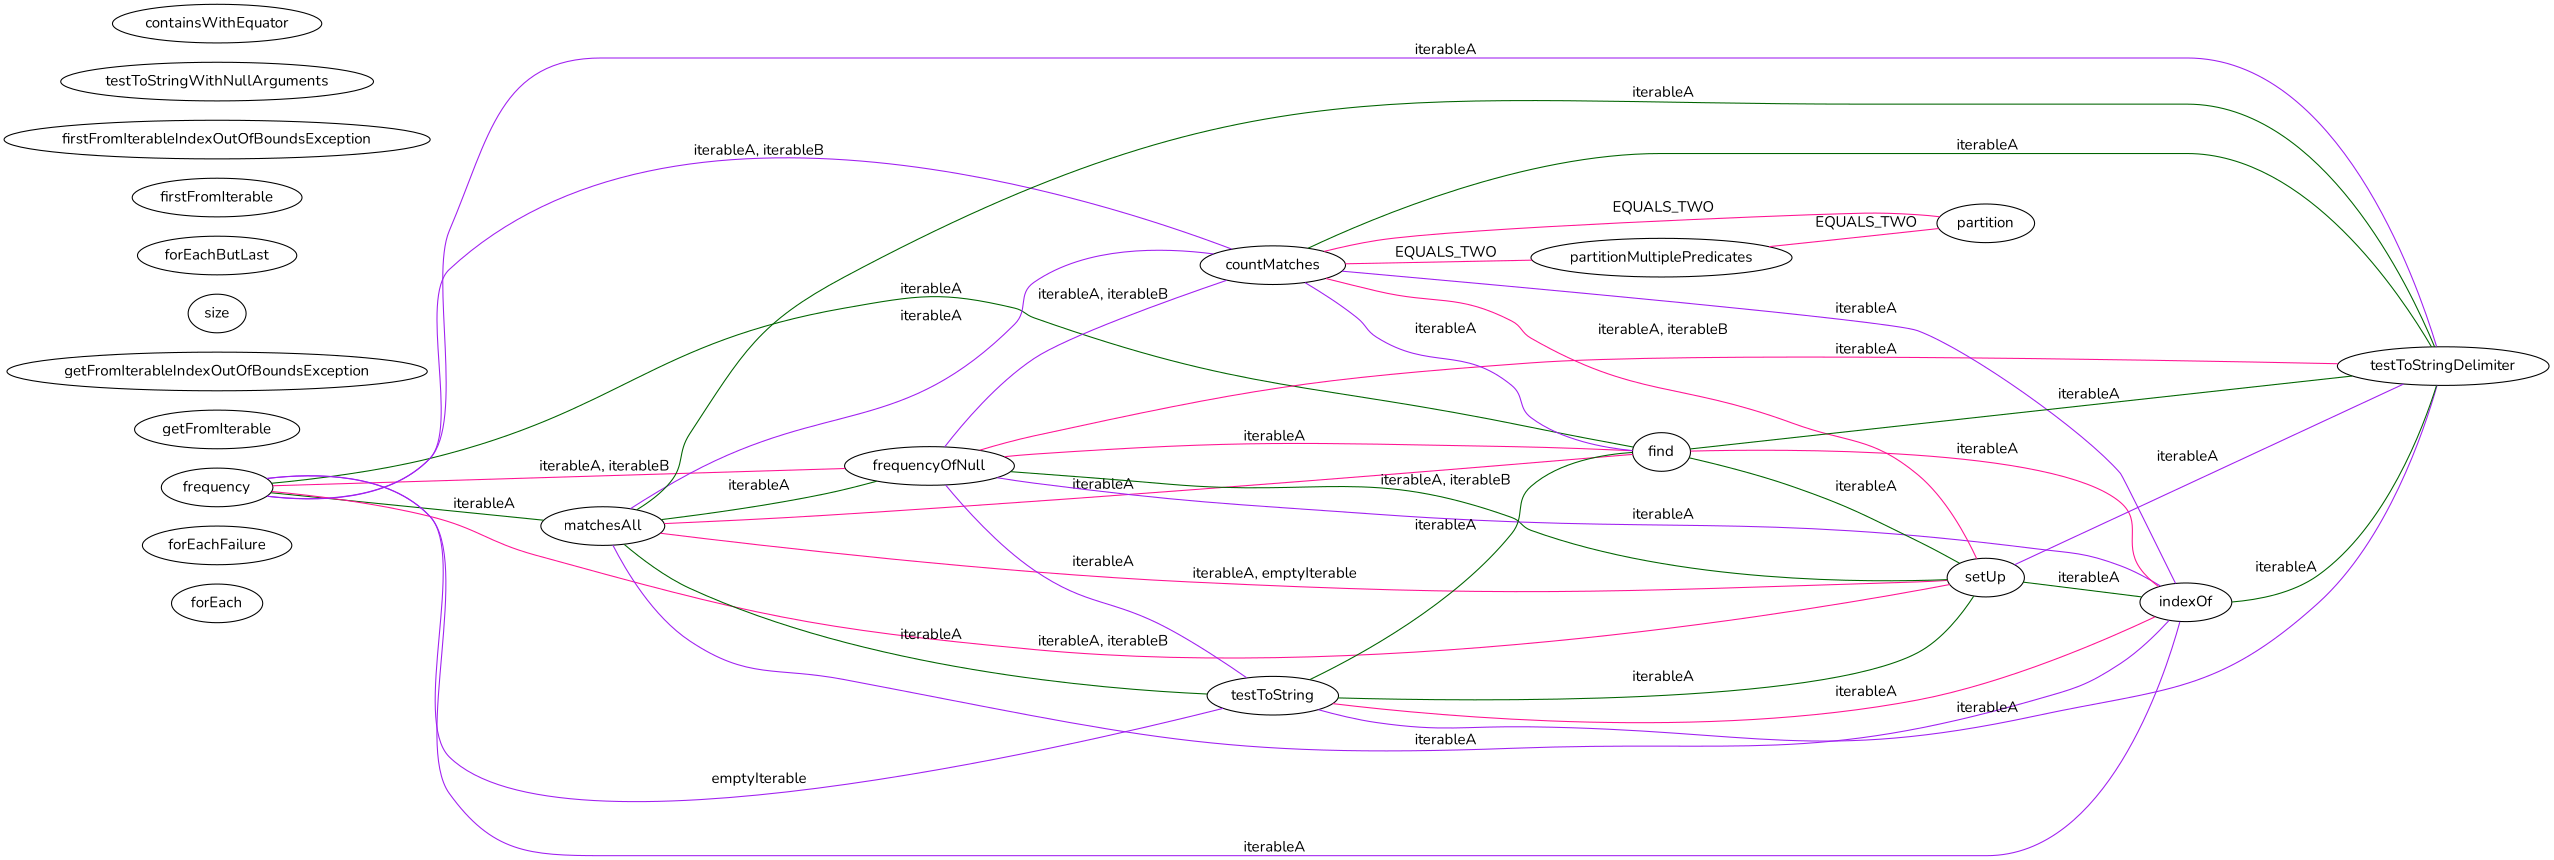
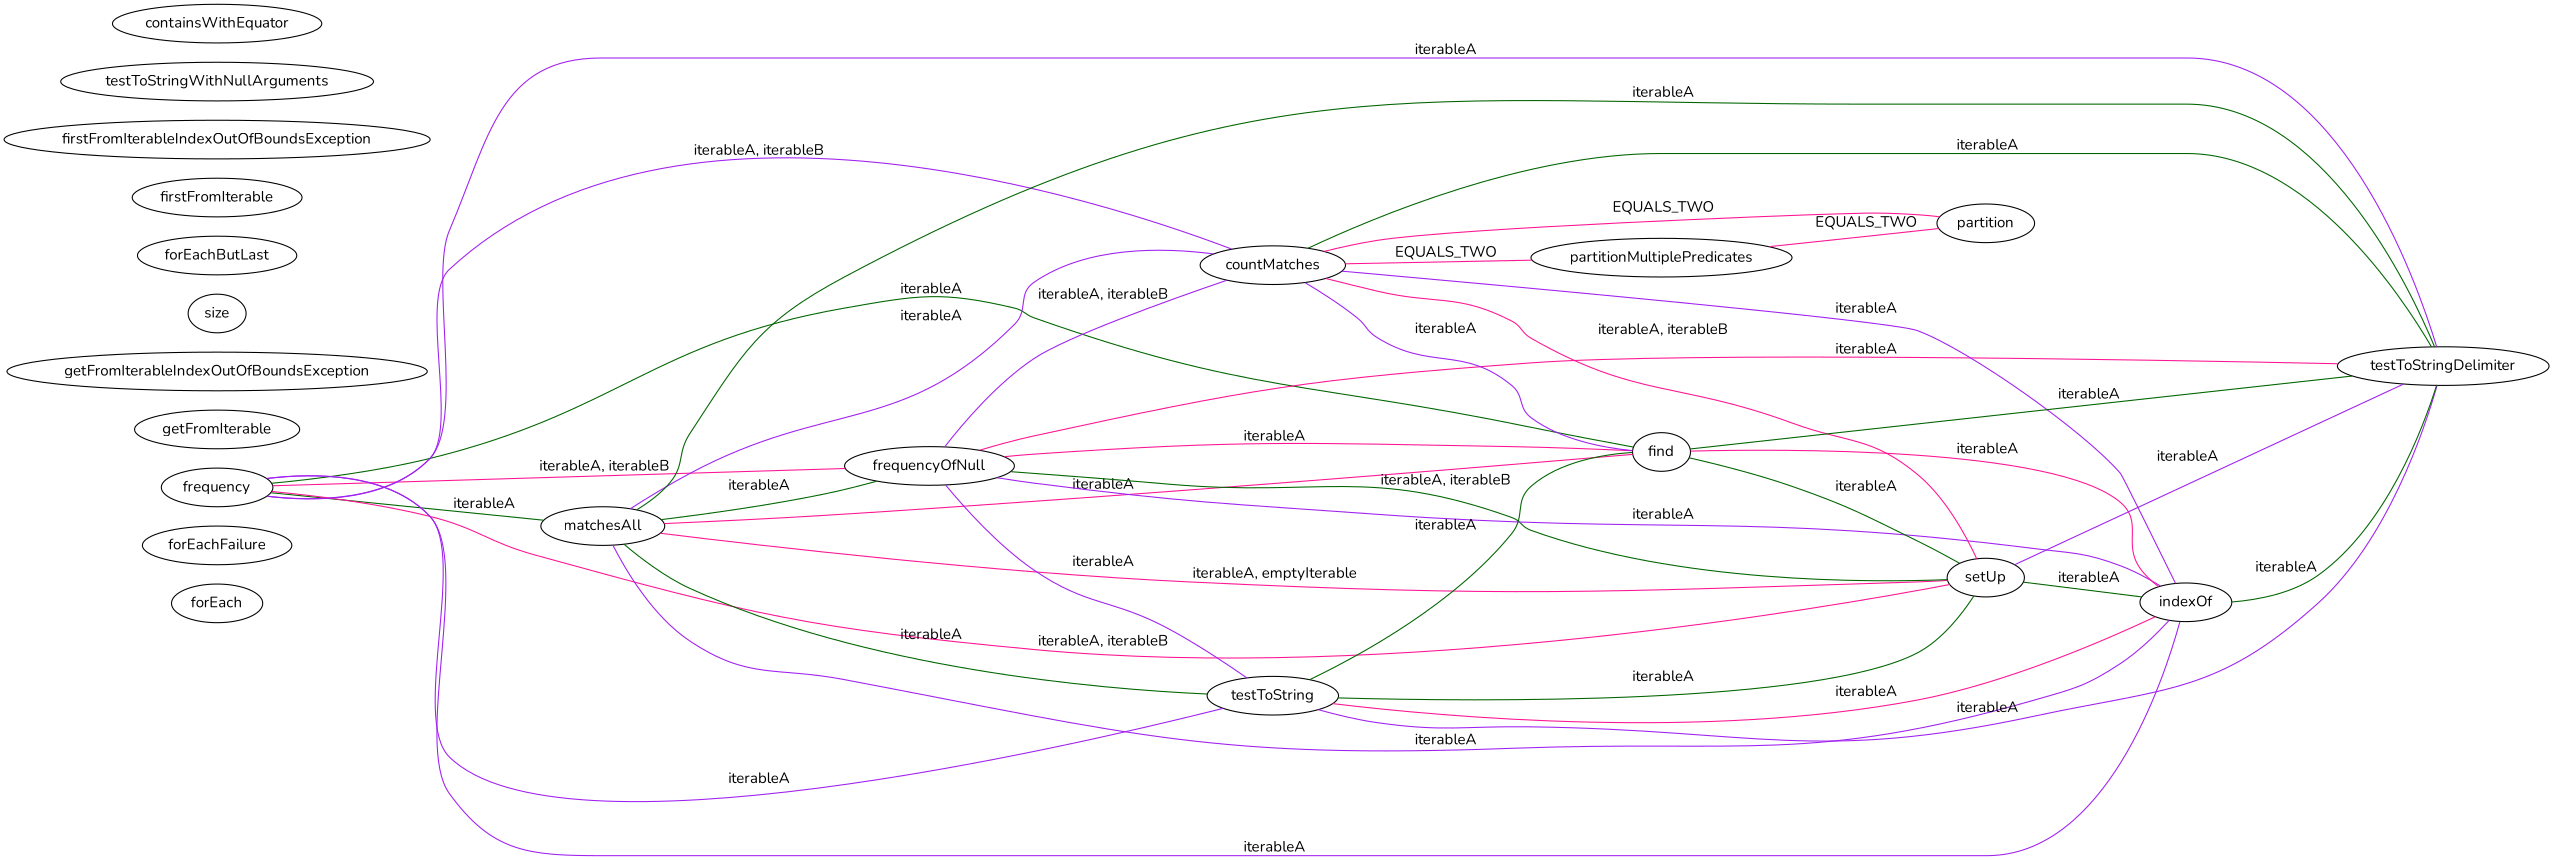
edge "frequency" -- "testToString": label " emptyIterable" -> " iterableA"
